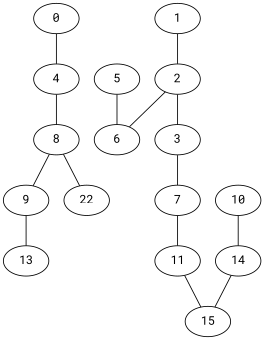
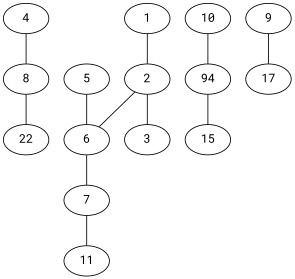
node "0": removed
edge "8" -- "9": removed
edge "3" -- "7": now "6" -- "7"
node "13": label "13" -> "17"
node "14": label "14" -> "94"
edge "11" -- "15": removed
